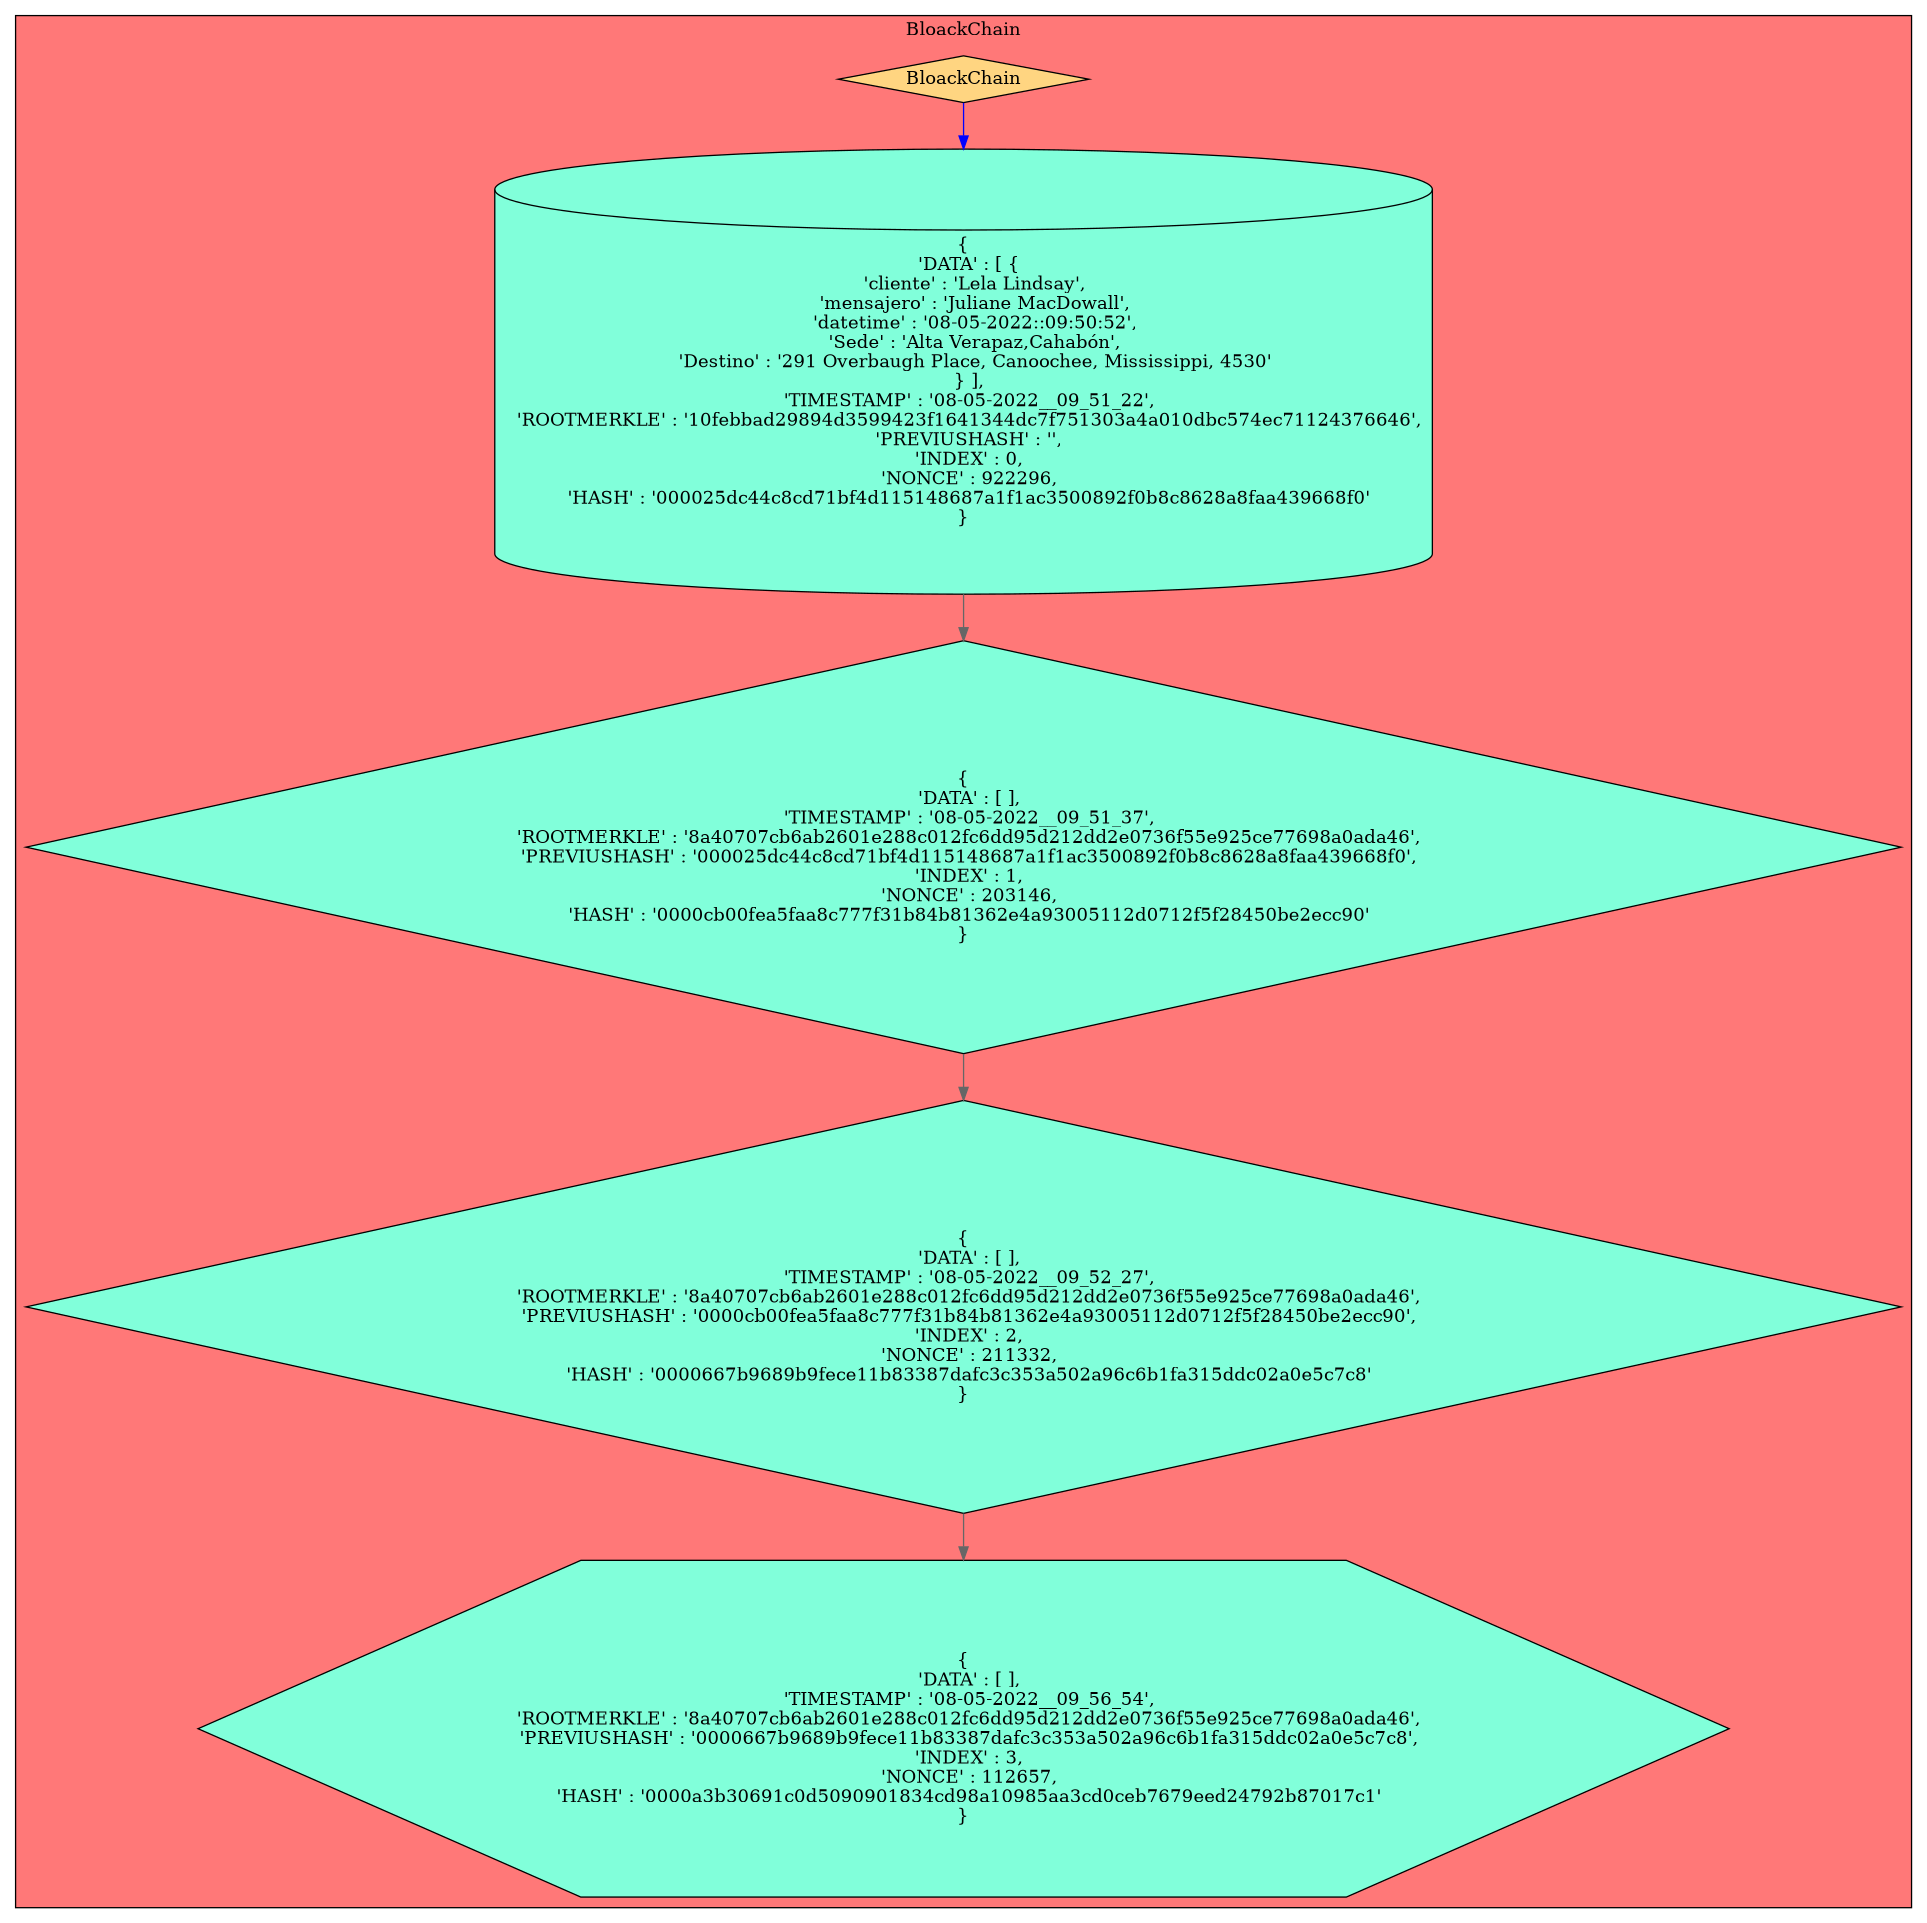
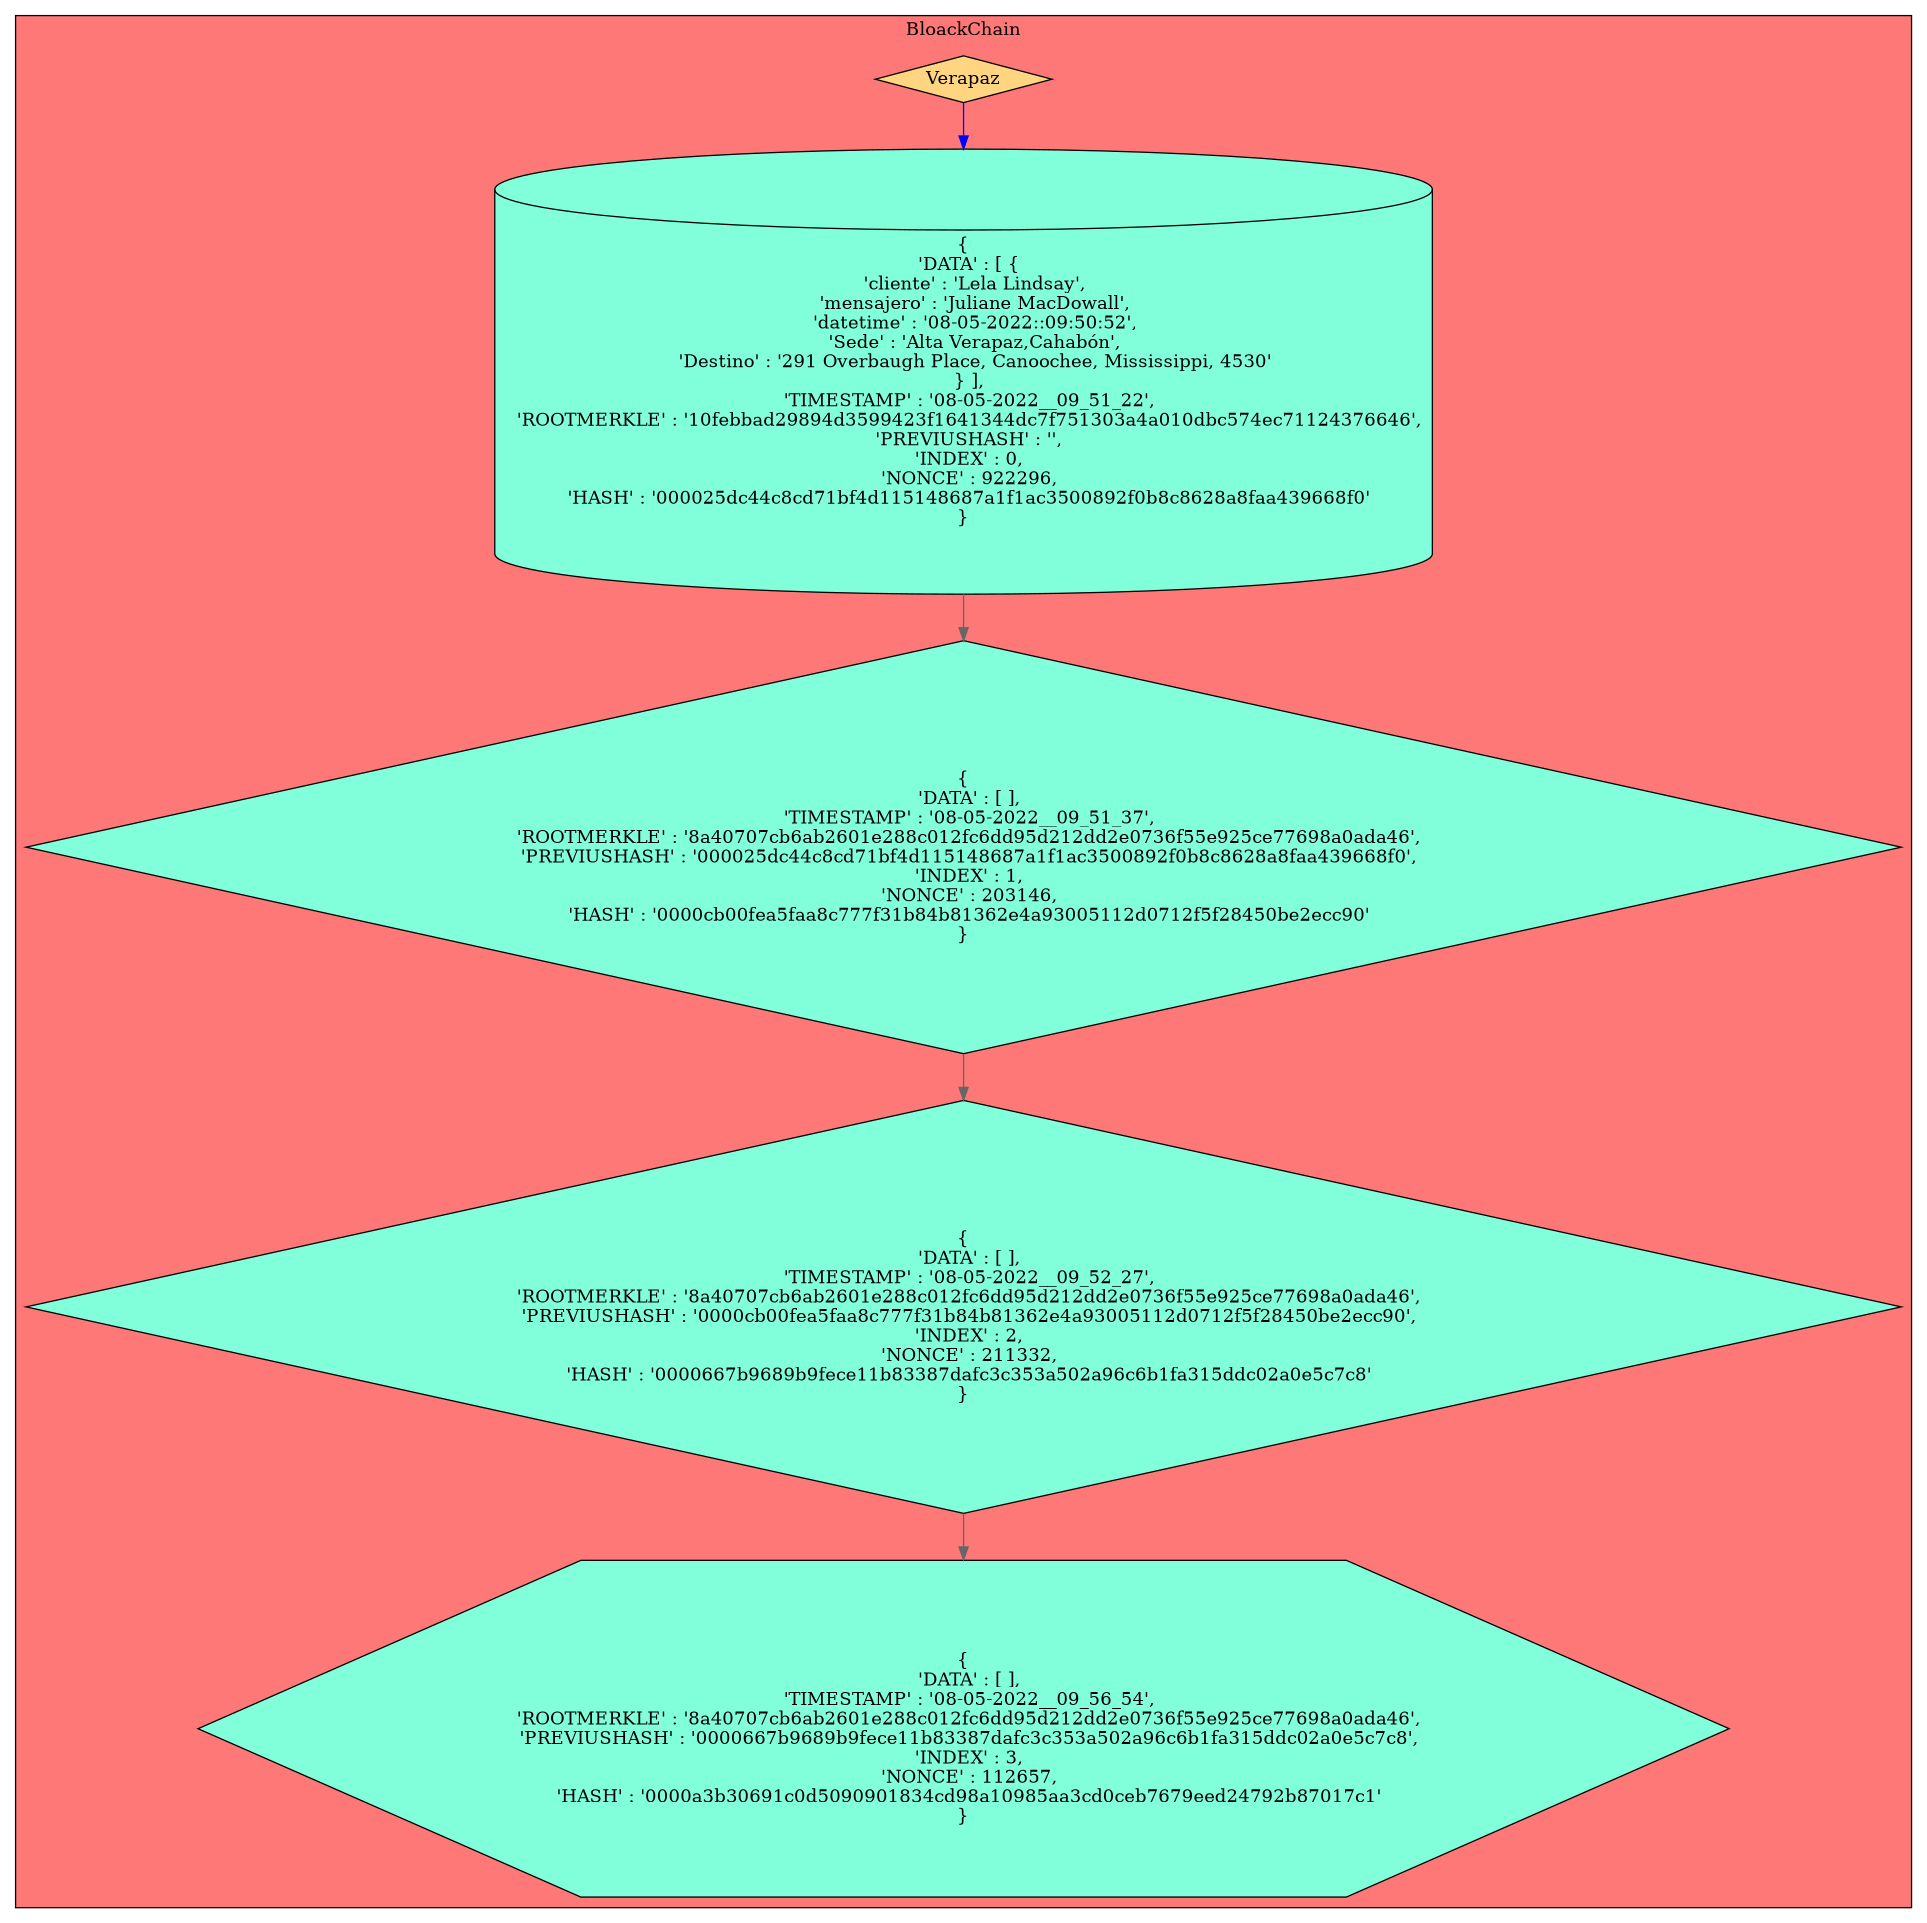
node "BloackChain": label "BloackChain" -> "Verapaz"
